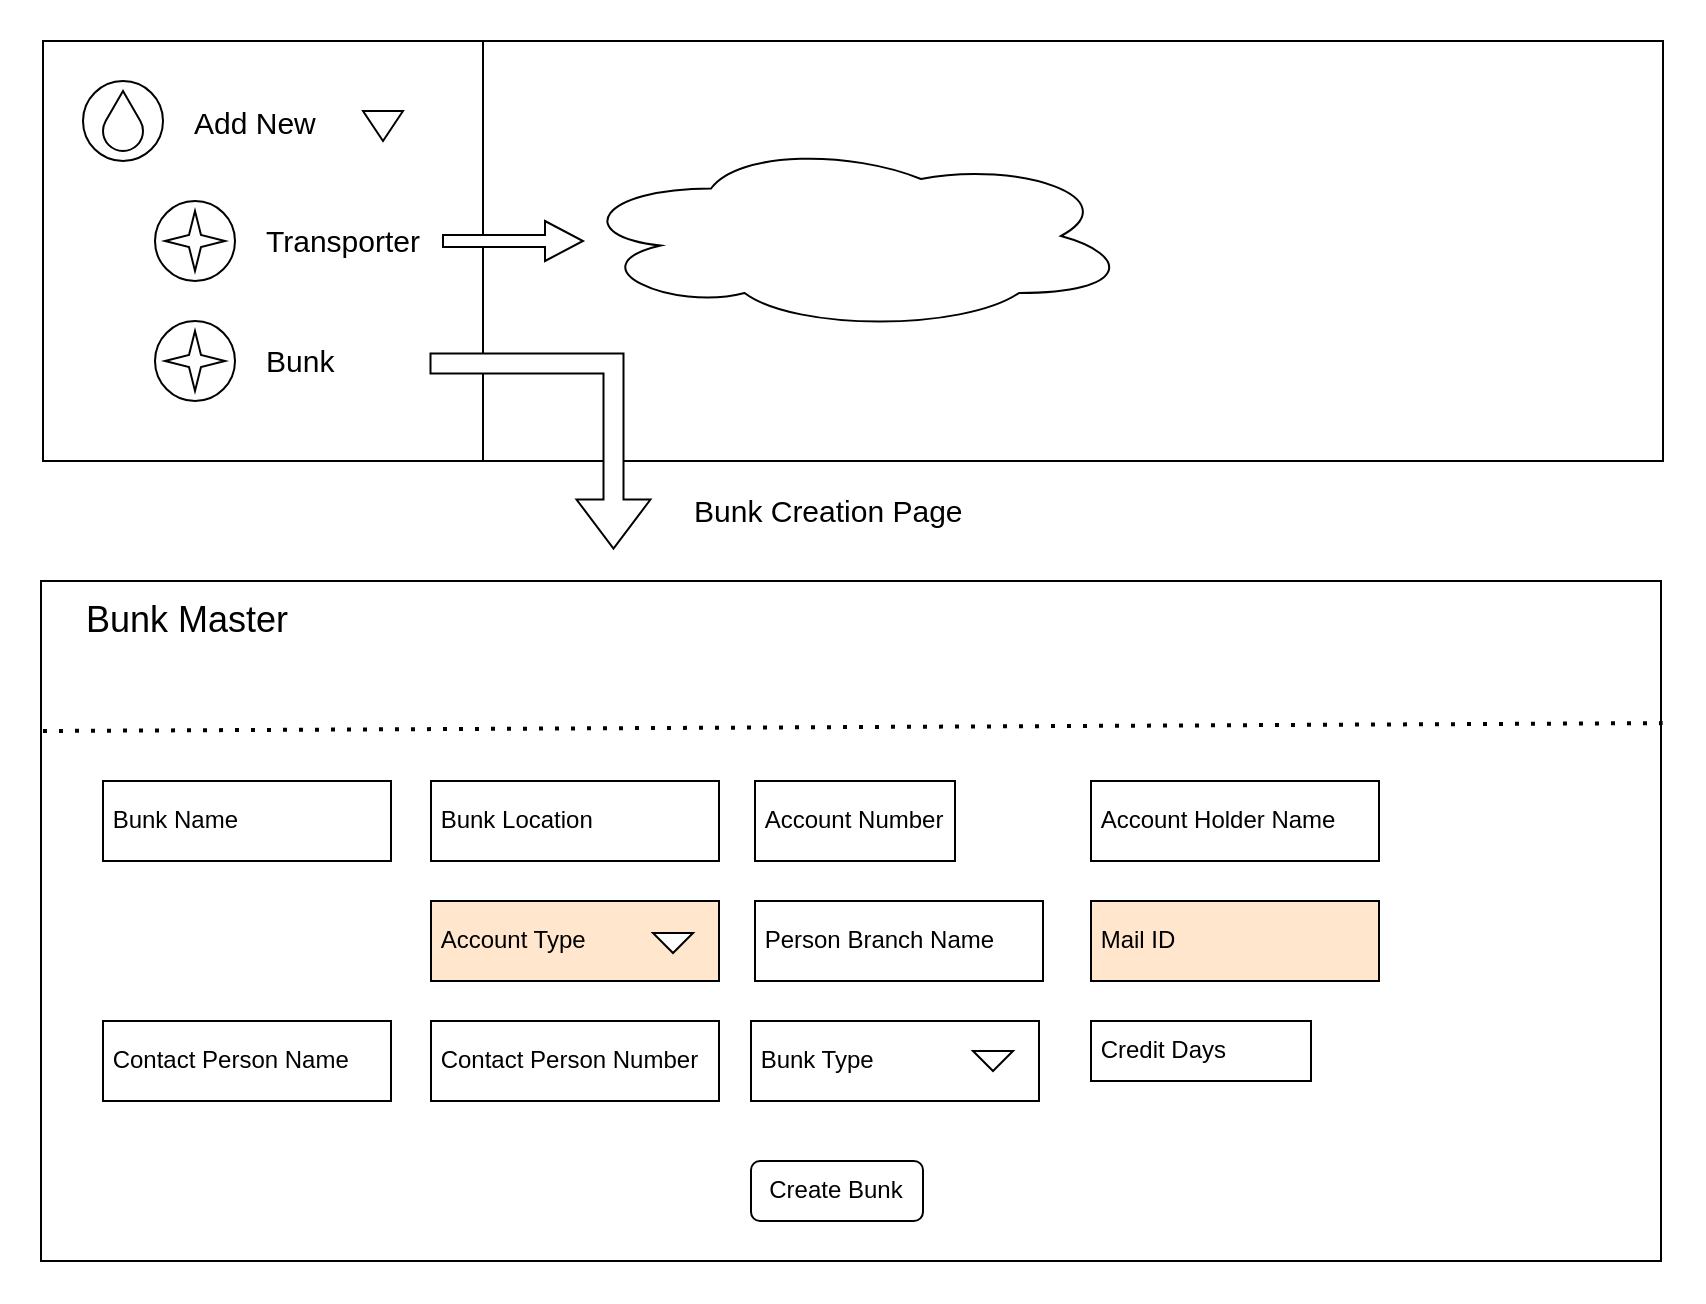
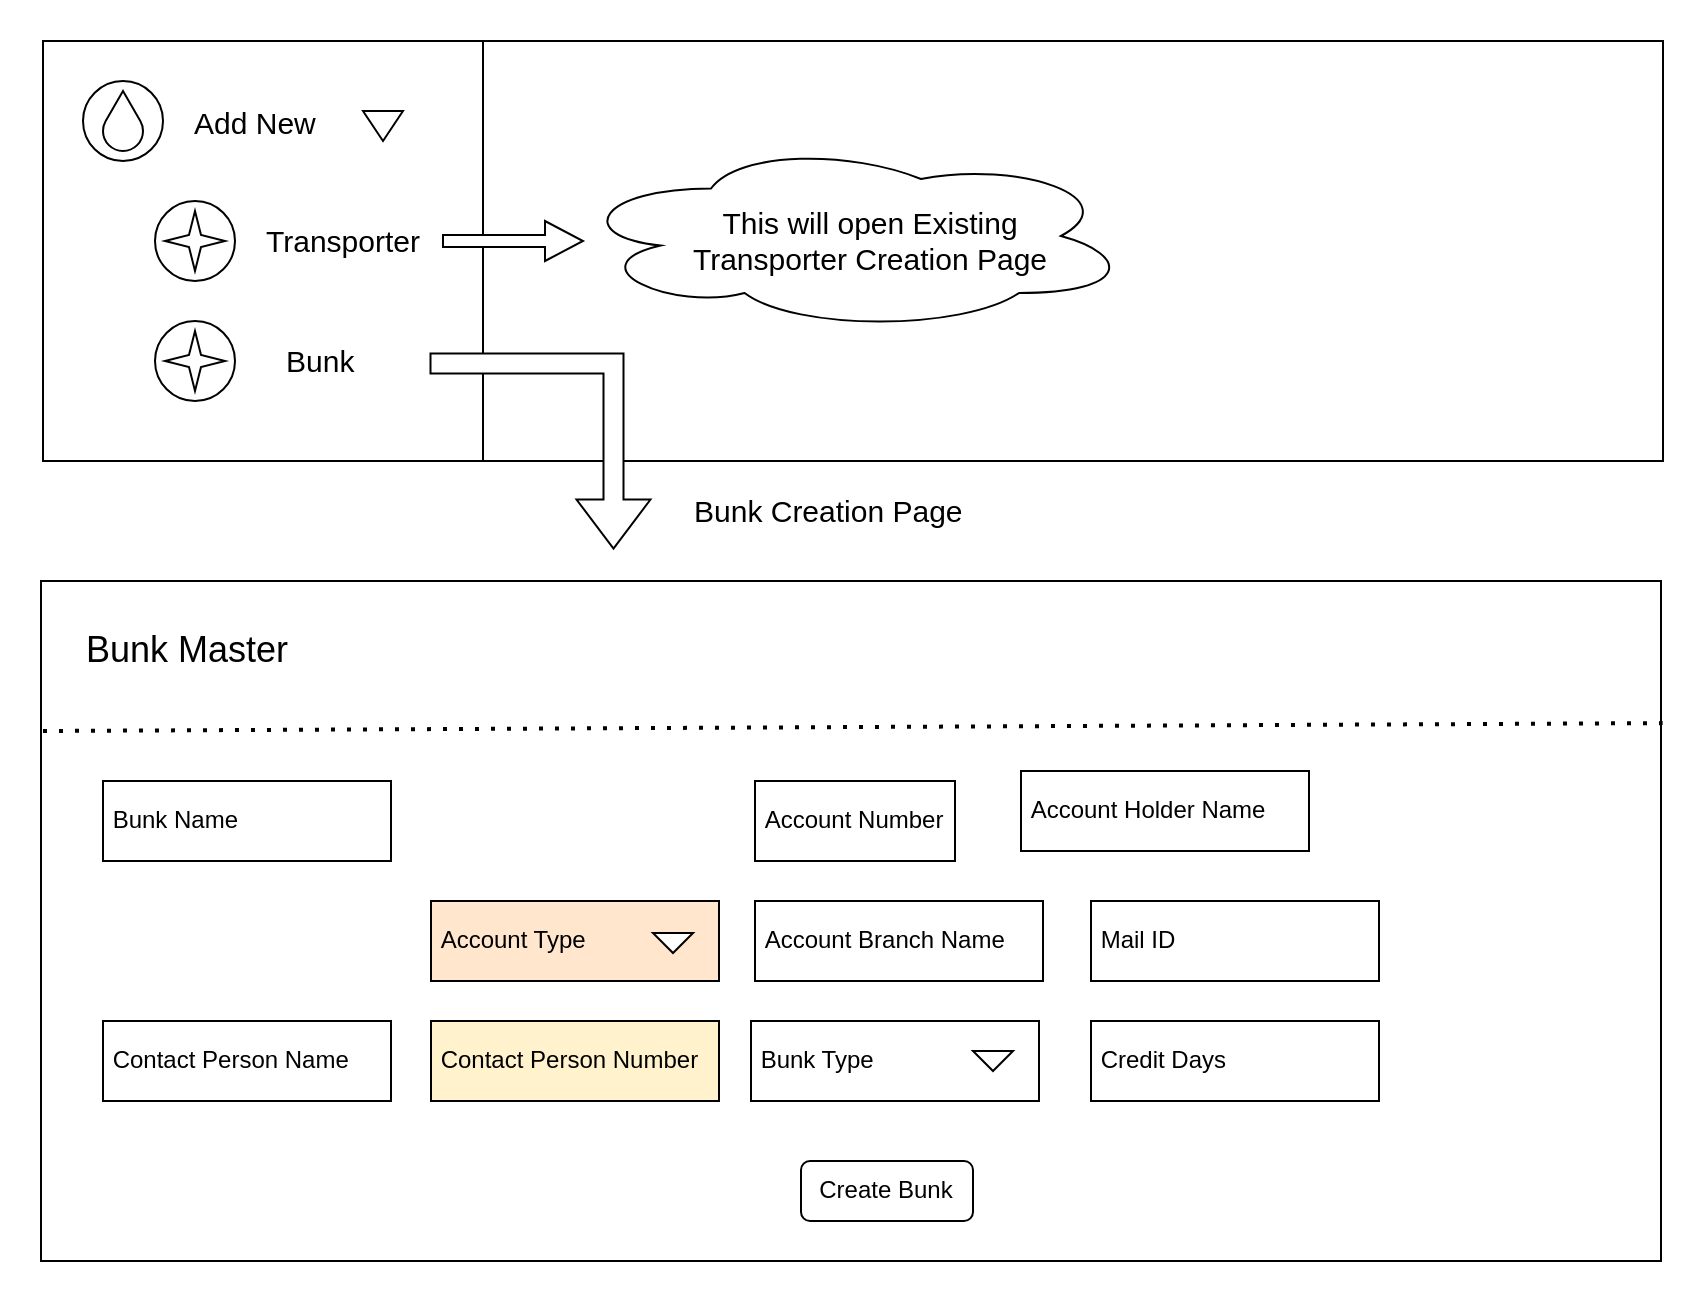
node "This will open Existing Transporter Creation Page": added
node "Bunk": moved (333, 361) -> (353, 361)
node "Bunk Master": moved (229, 621) -> (229, 651)
node "Bunk Location": removed
node "Account Holder Name": moved (1235, 821) -> (1165, 811)
node "Person Branch Name": label "Person Branch Name" -> "Account Branch Name"
node "Mail ID": fillcolor #ffe6cc -> #ffffff
node "Credit Days": size 220x60 -> 288x80
node "Contact Person Number": fillcolor #ffffff -> #fff2cc
node "Create Bunk": moved (837, 1191) -> (887, 1191)
